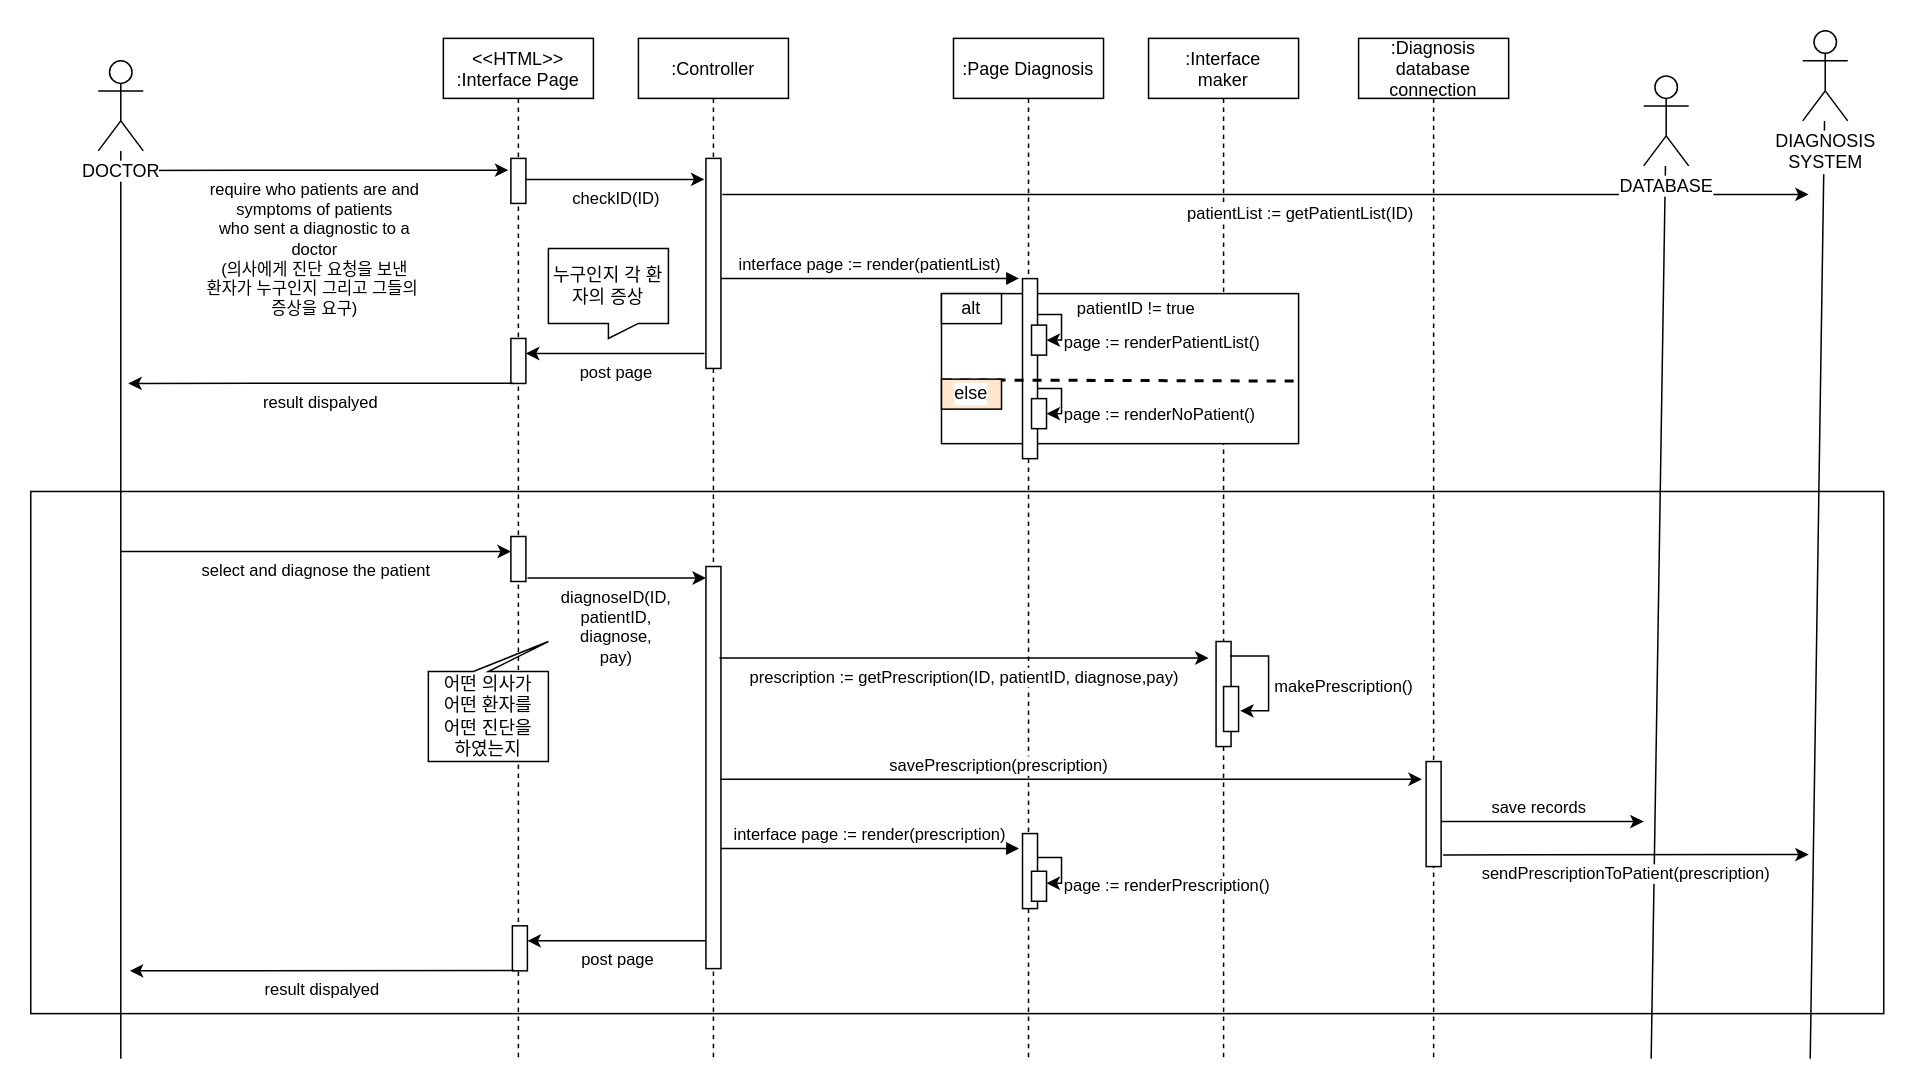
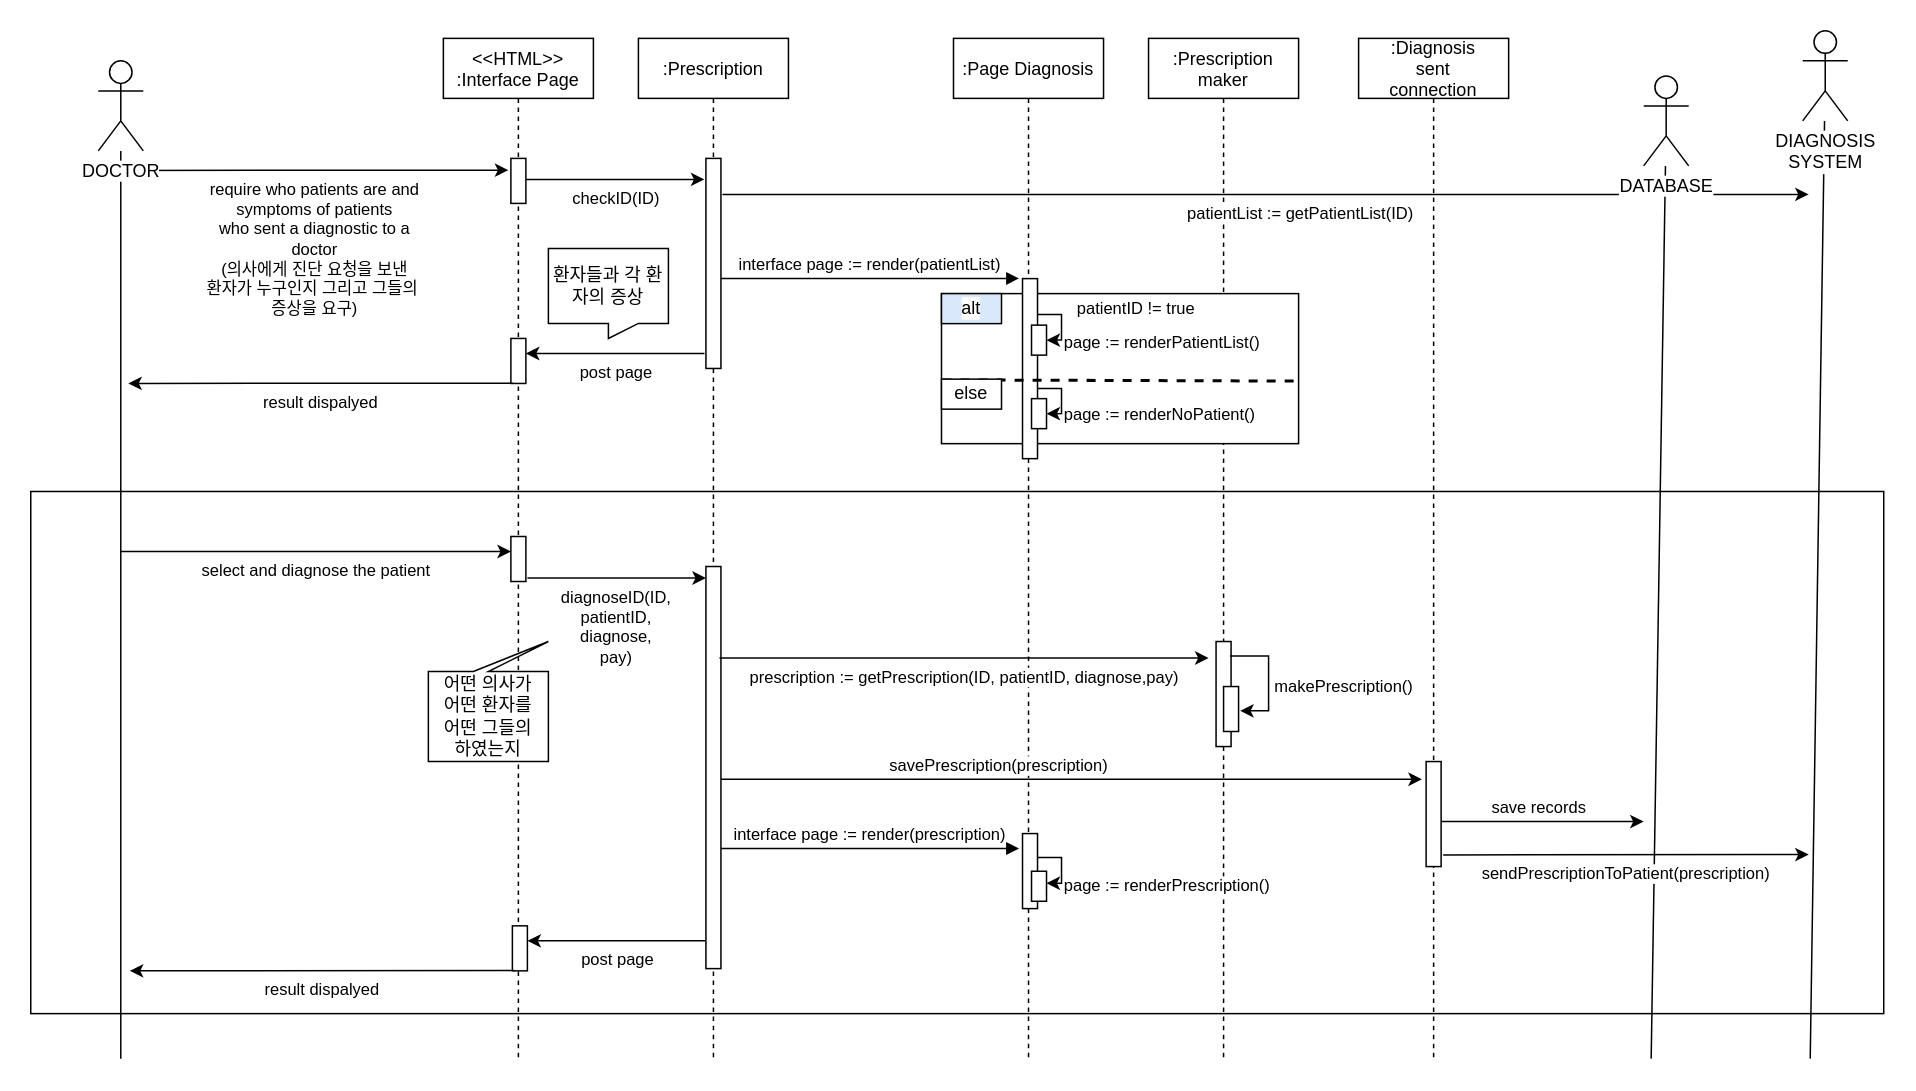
node ":Diagnosis database connection": label ":Diagnosis database connection" -> ":Diagnosis sent connection"
node ":Interface maker": label ":Interface maker" -> ":Prescription maker"
node ":Controller": label ":Controller" -> ":Prescription"
node "누구인지 각 환자의 증상": label "누구인지 각 환자의 증상" -> "환자들과 각 환자의 증상"
node "alt": fillcolor #ffffff -> #dae8fc
node "else": fillcolor #ffe6cc -> #ffffff
node "어떤 의사가 어떤 환자를 어떤 진단을 하였는지": label "어떤 의사가 어떤 환자를 어떤 진단을 하였는지" -> "어떤 의사가 어떤 환자를 어떤 그들의 하였는지"
